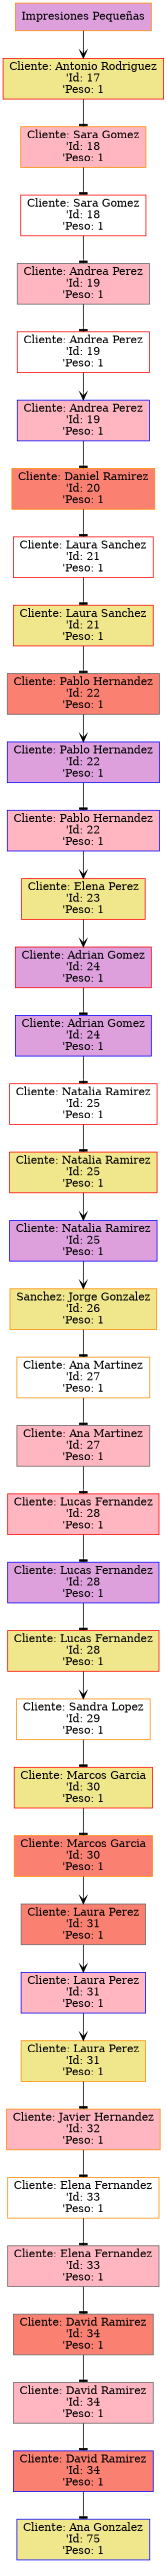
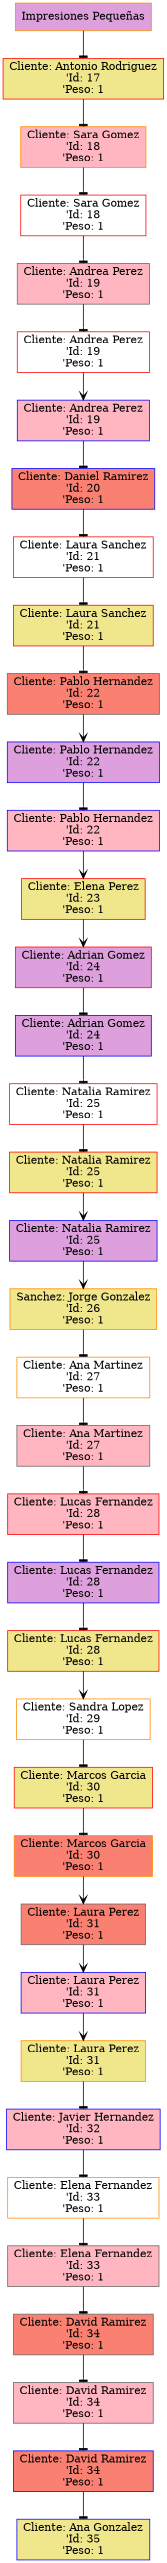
edge "Impresiones Pequeñas" -> "Cliente: Antonio Rodriguez 'Id: 17 'Peso: 1": arrowhead vee -> tee
node "Cliente: Daniel Ramirez 'Id: 20 'Peso: 1": color darkorange -> blue
node "Cliente: Javier Hernandez 'Id: 32 'Peso: 1": color darkorange -> blue
node "Cliente: Ana Gonzalez 'Id: 75 'Peso: 1": label "Cliente: Ana Gonzalez 'Id: 75 'Peso: 1" -> "Cliente: Ana Gonzalez 'Id: 35 'Peso: 1"
